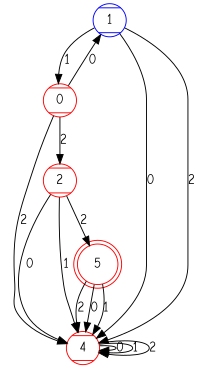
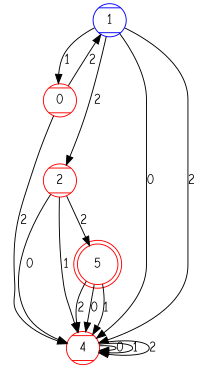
edge "0" -> "1": label "0" -> "2"
edge "0" -> "2": now "1" -> "2"
